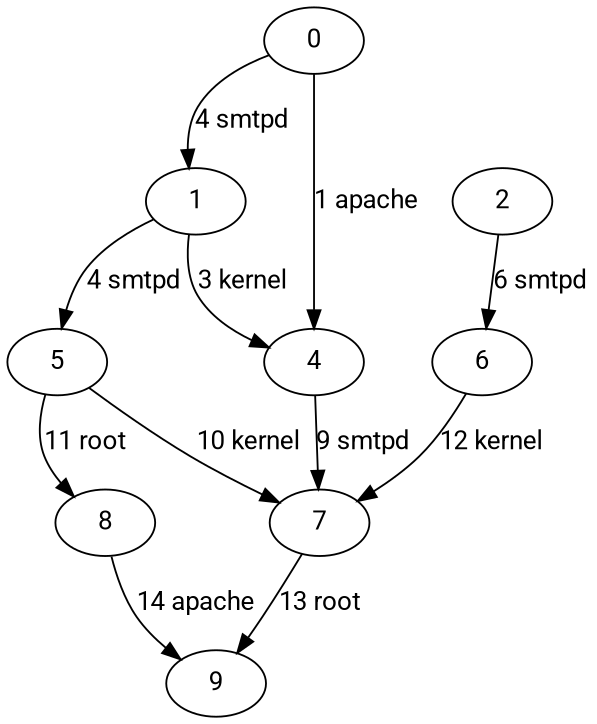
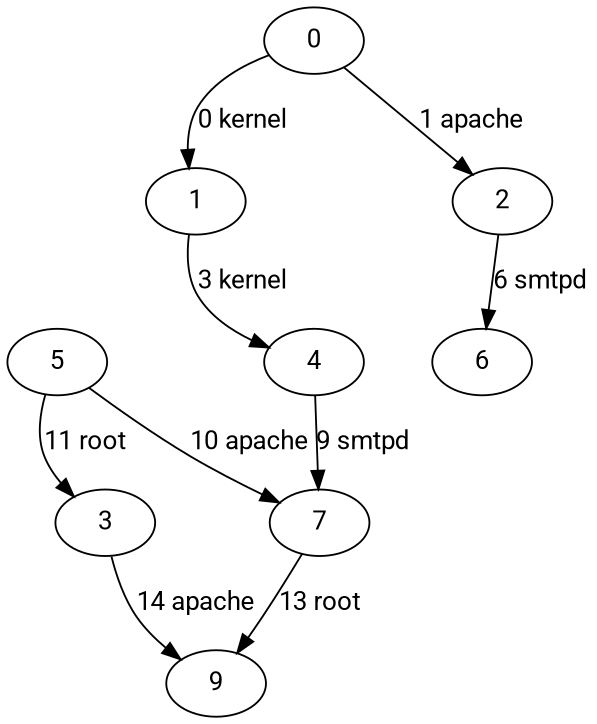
edge "0" -> "1": label "4 smtpd" -> "0 kernel"
edge "0" -> "4": now "0" -> "2"
edge "1" -> "5": removed, label "4 smtpd"
edge "5" -> "7": label "10 kernel" -> "10 apache"
edge "6" -> "7": removed, label "12 kernel"
node "8": label "8" -> "3"
